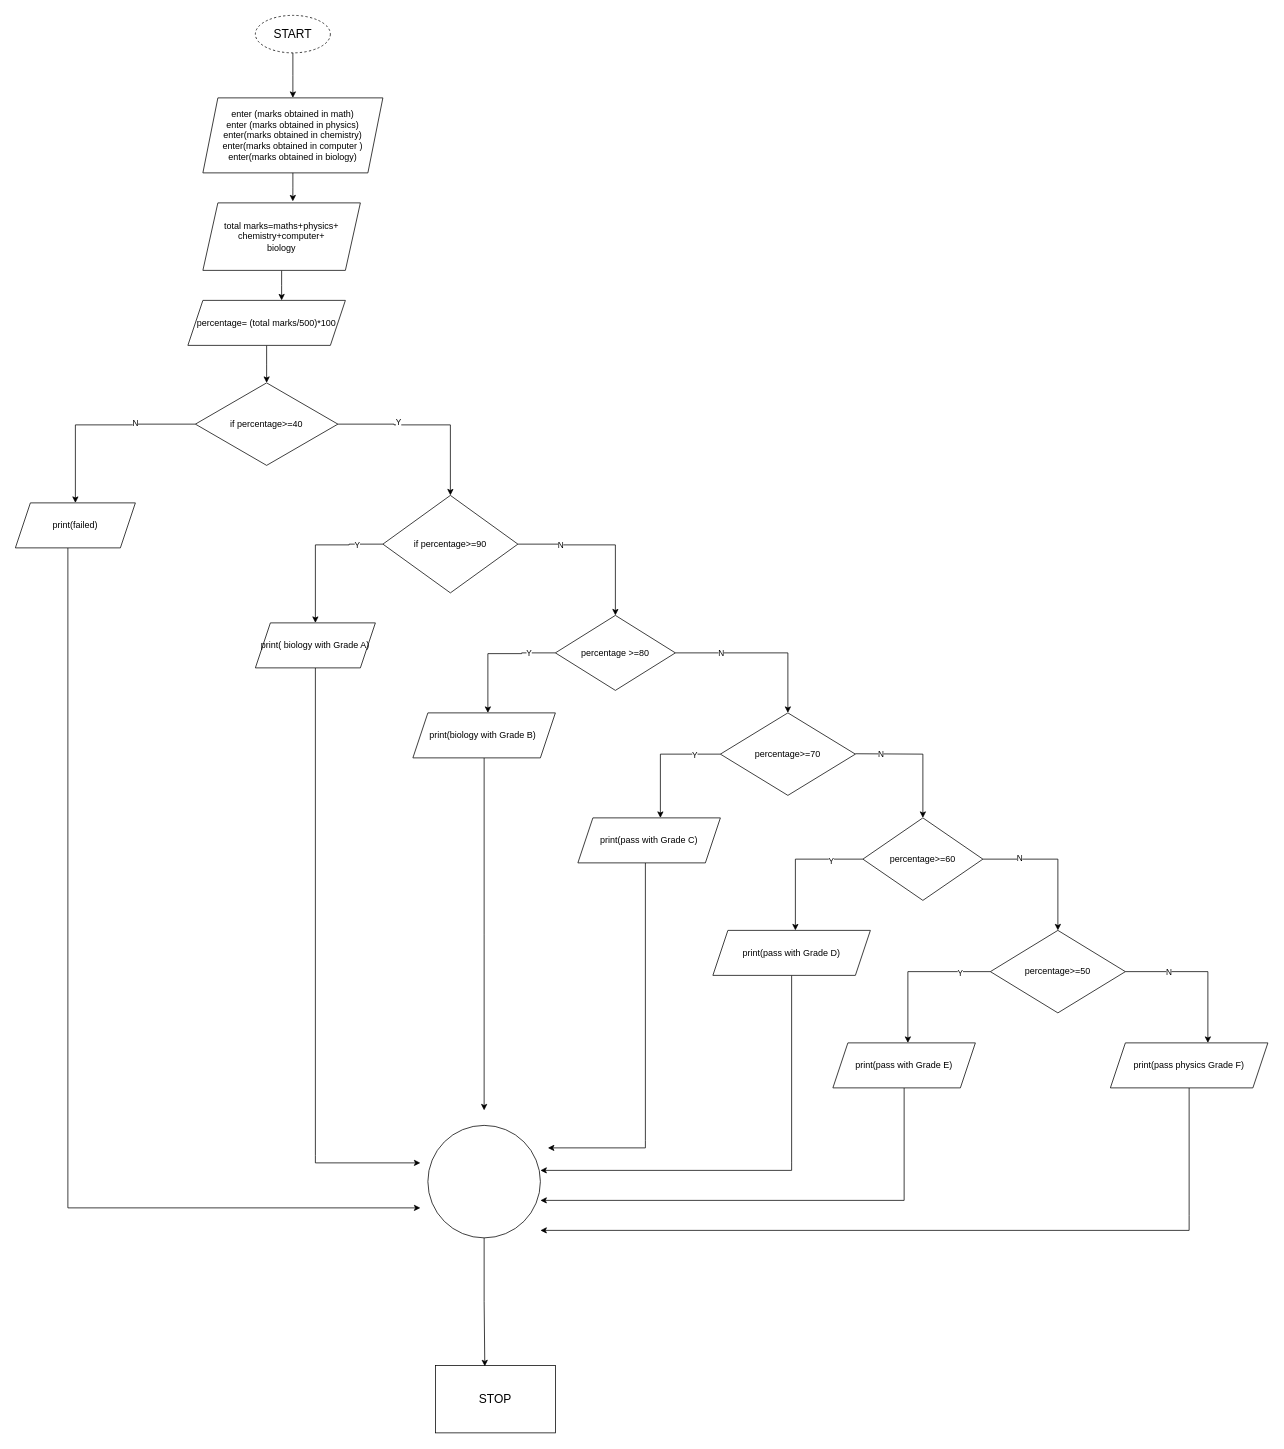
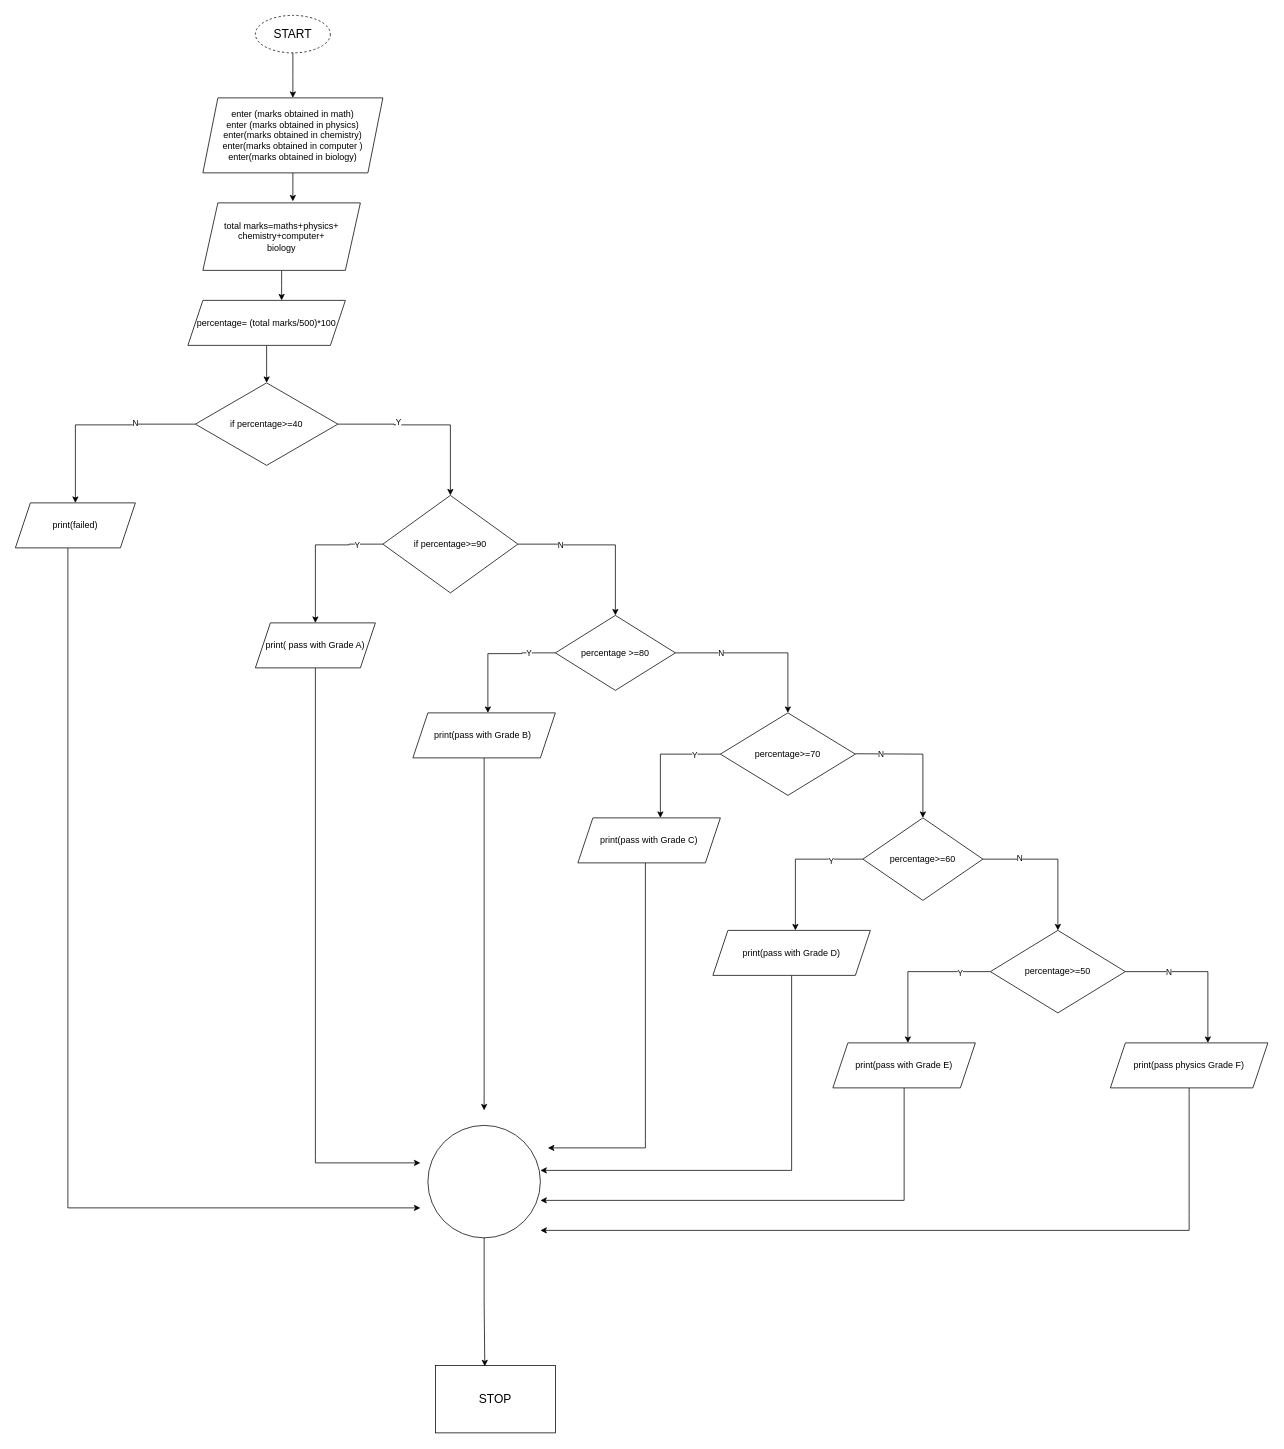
node "print( biology with Grade A)": label "print( biology with Grade A)" -> "print( pass with Grade A)"
node "print(biology with Grade B)": label "print(biology with Grade B)" -> "print(pass with Grade B)"
